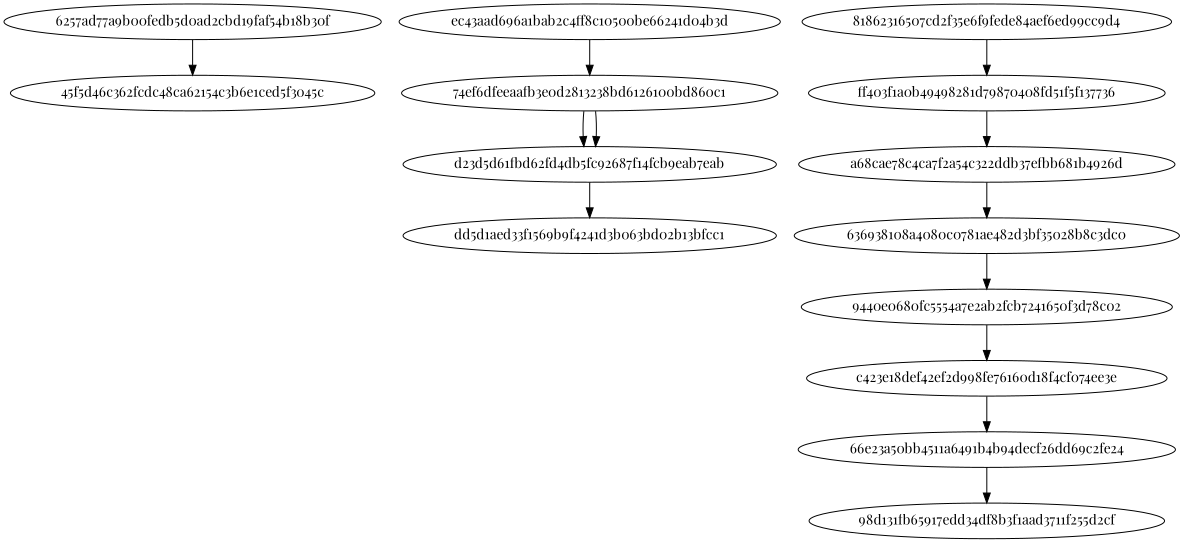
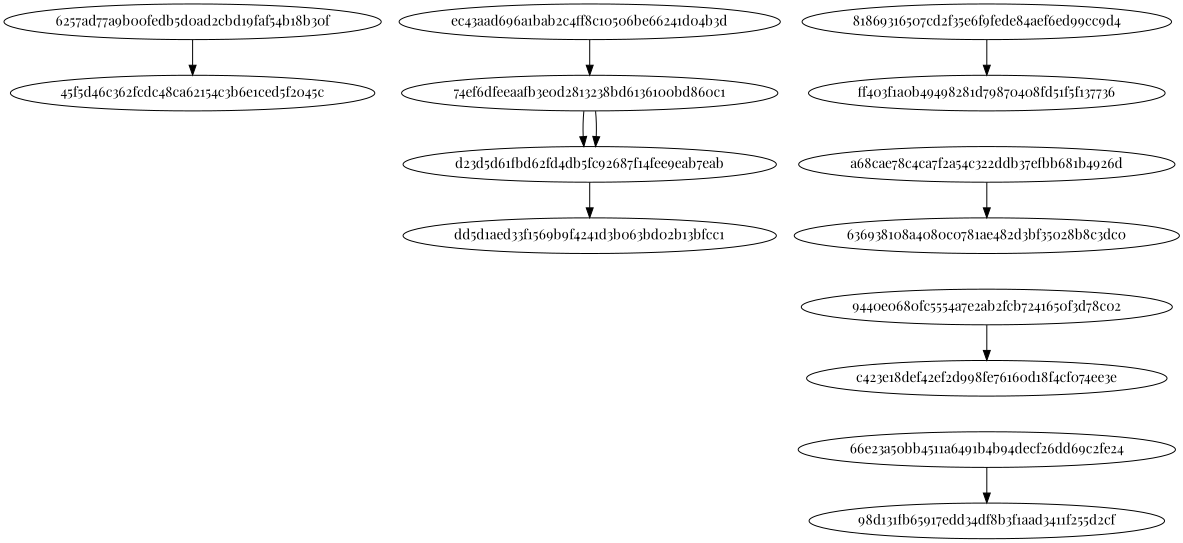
node "ec43aad696a1bab2c4ff8c10500be66241d04b3d": label "ec43aad696a1bab2c4ff8c10500be66241d04b3d" -> "ec43aad696a1bab2c4ff8c10506be66241d04b3d"
node "81862316507cd2f35e6f9fede84aef6ed99cc9d4": label "81862316507cd2f35e6f9fede84aef6ed99cc9d4" -> "81869316507cd2f35e6f9fede84aef6ed99cc9d4"
node "45f5d46c362fcdc48ca62154c3b6e1ced5f3045c": label "45f5d46c362fcdc48ca62154c3b6e1ced5f3045c" -> "45f5d46c362fcdc48ca62154c3b6e1ced5f2045c"
node "74ef6dfeeaafb3e0d2813238bd6126100bd860c1": label "74ef6dfeeaafb3e0d2813238bd6126100bd860c1" -> "74ef6dfeeaafb3e0d2813238bd6136100bd860c1"
edge "ff403f1a0b49498281d79870408fd51f5f137736" -> "a68cae78c4ca7f2a54c322ddb37efbb681b4926d": removed
node "d23d5d61fbd62fd4db5fc92687f14fcb9eab7eab": label "d23d5d61fbd62fd4db5fc92687f14fcb9eab7eab" -> "d23d5d61fbd62fd4db5fc92687f14fee9eab7eab"
edge "636938108a4080c0781ae482d3bf35028b8c3dc0" -> "9440e0680fc5554a7e2ab2fcb7241650f3d78c02": removed
edge "c423e18def42ef2d998fe76160d18f4cf074ee3e" -> "66e23a50bb4511a6491b4b94decf26dd69c2fe24": removed
node "98d131fb65917edd34df8b3f1aad3711f255d2cf": label "98d131fb65917edd34df8b3f1aad3711f255d2cf" -> "98d131fb65917edd34df8b3f1aad3411f255d2cf"
